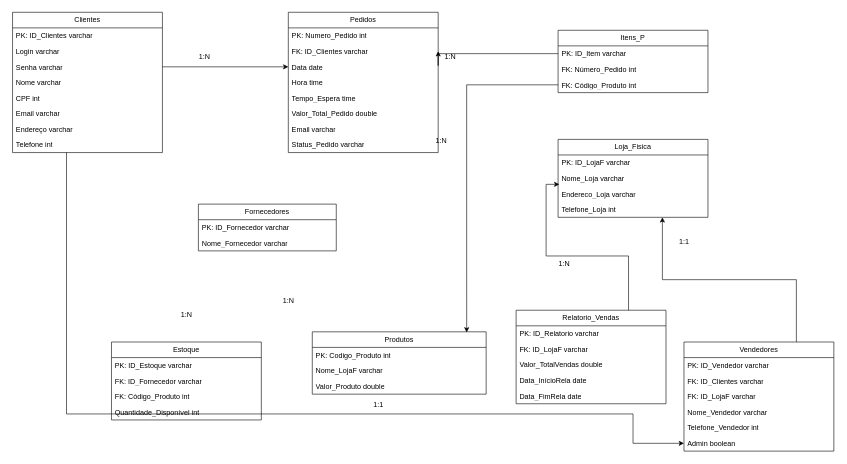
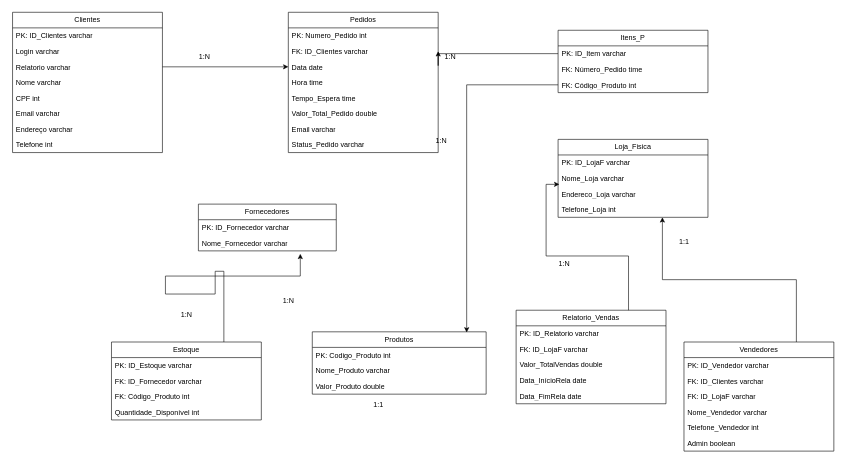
node "Senha varchar": label "Senha varchar" -> "Relatorio varchar"
node "FK: Número_Pedido int": label "FK: Número_Pedido int" -> "FK: Número_Pedido time"
edge "Clientes" -> "Admin boolean": removed
edge "Estoque" -> "Nome_Fornecedor varchar": added
node "Nome_LojaF varchar": label "Nome_LojaF varchar" -> "Nome_Produto varchar"
